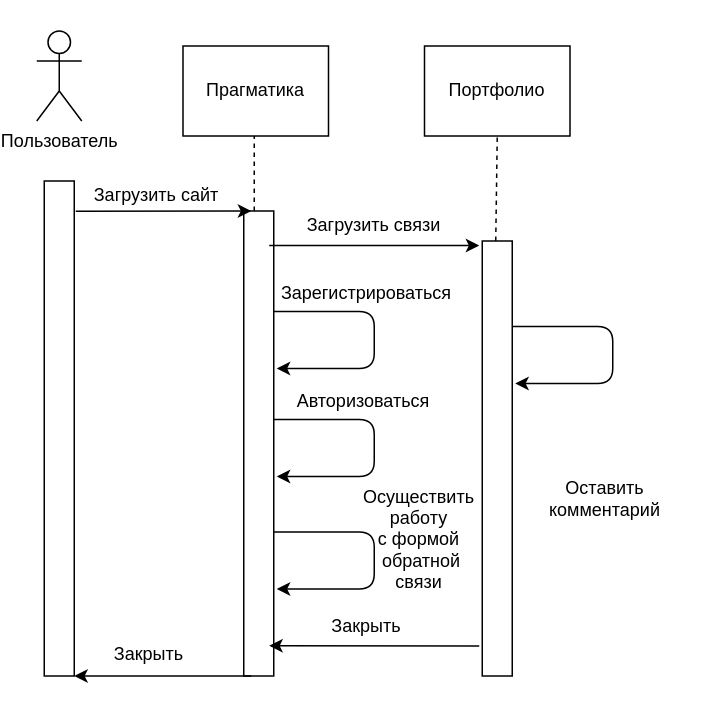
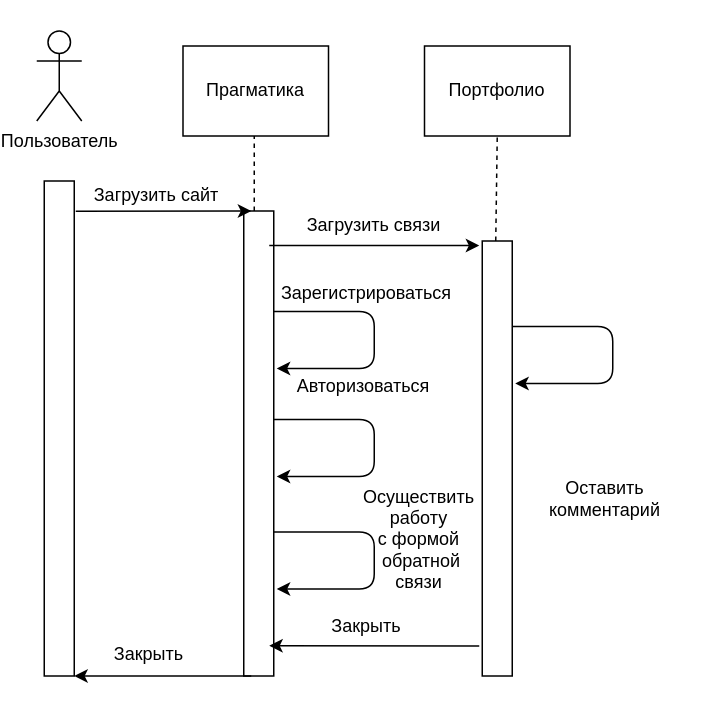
node "Авторизоваться": moved (364, 401) -> (364, 386)
